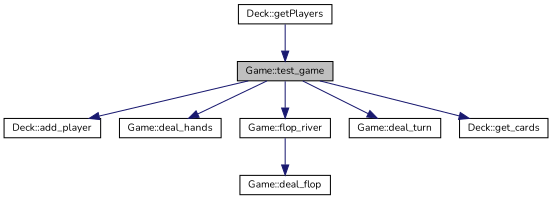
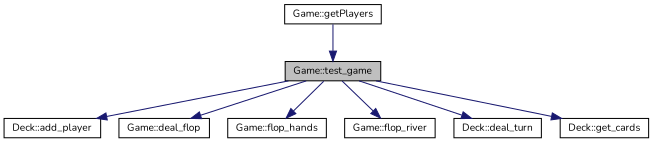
node "Deck::getPlayers": label "Deck::getPlayers" -> "Game::getPlayers"
node "Game::deal_hands": label "Game::deal_hands" -> "Game::flop_hands"
node "Game::deal_turn": label "Game::deal_turn" -> "Deck::deal_turn"
edge "Game::flop_river" -> "Game::deal_flop": now "Game::test_game" -> "Game::deal_flop"
